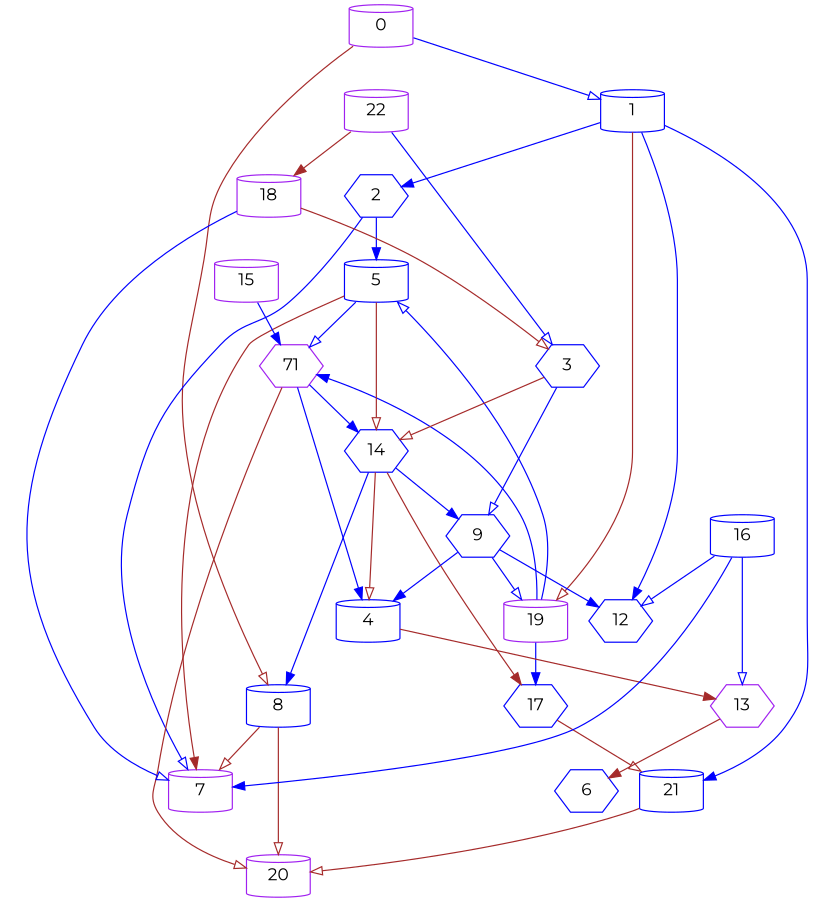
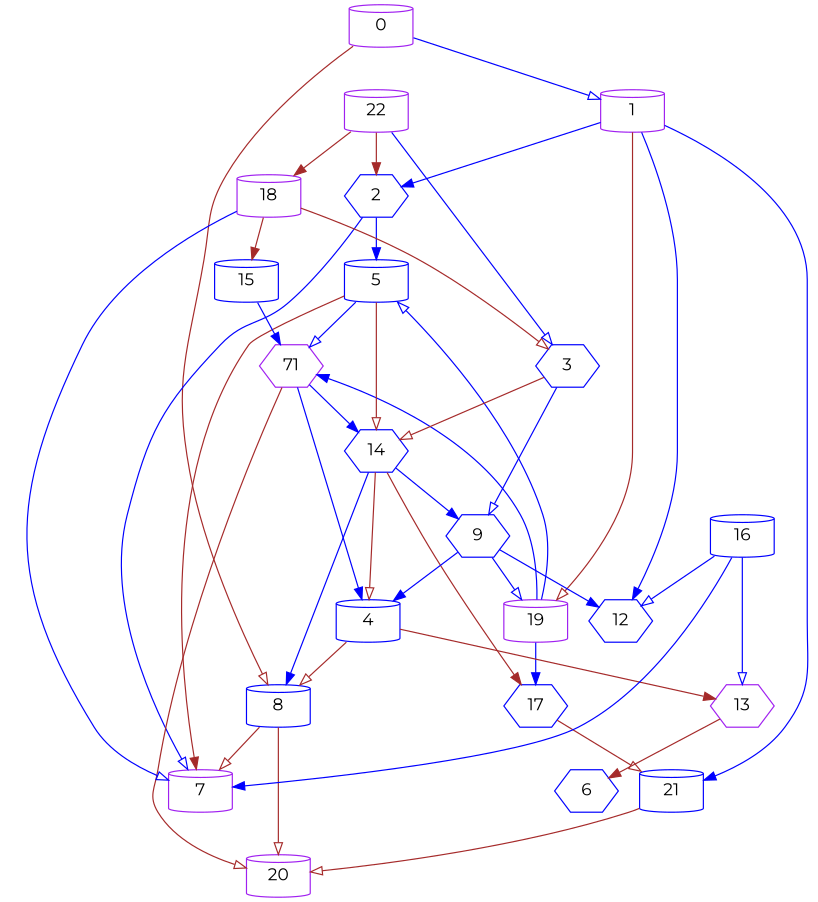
node "1": color blue -> purple
edge "22" -> "2": added
edge "18" -> "15": added
node "15": color purple -> blue
edge "4" -> "8": added
